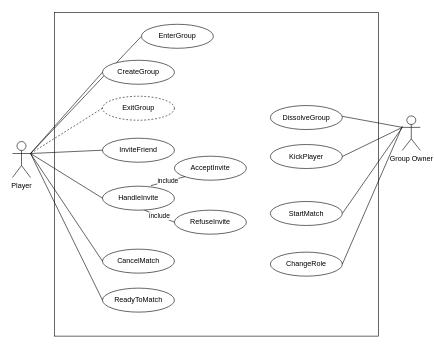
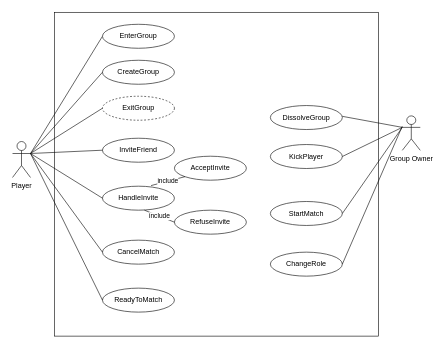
node "EnterGroup": moved (177, 36) -> (138, 36)
edge "ExitGroup" -- "Player": style dashed -> solid
node "CancelMatch": moved (138, 261) -> (138, 252)
